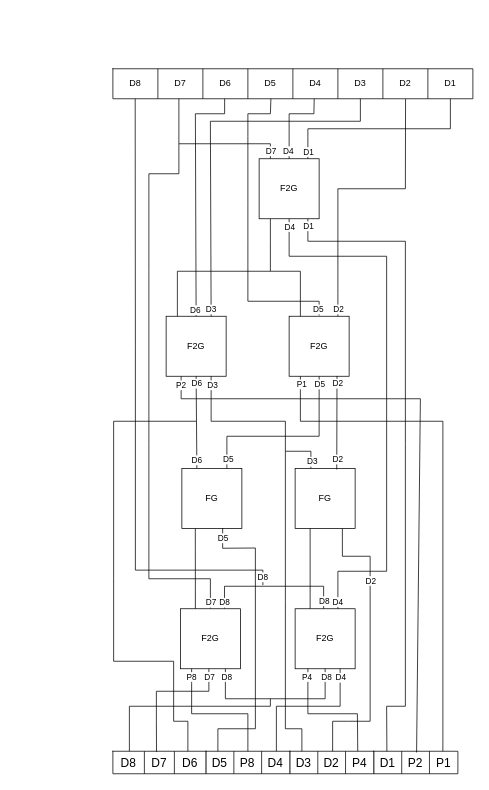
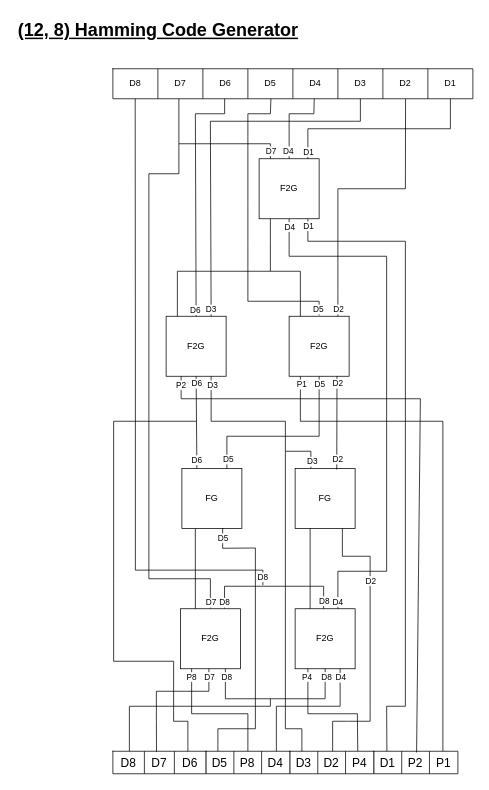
node "(12, 8) Hamming Code Generator": added
